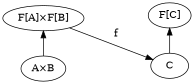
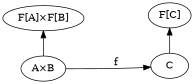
edge "F[A]×F[B]" -> "C": now "A×B" -> "C"
